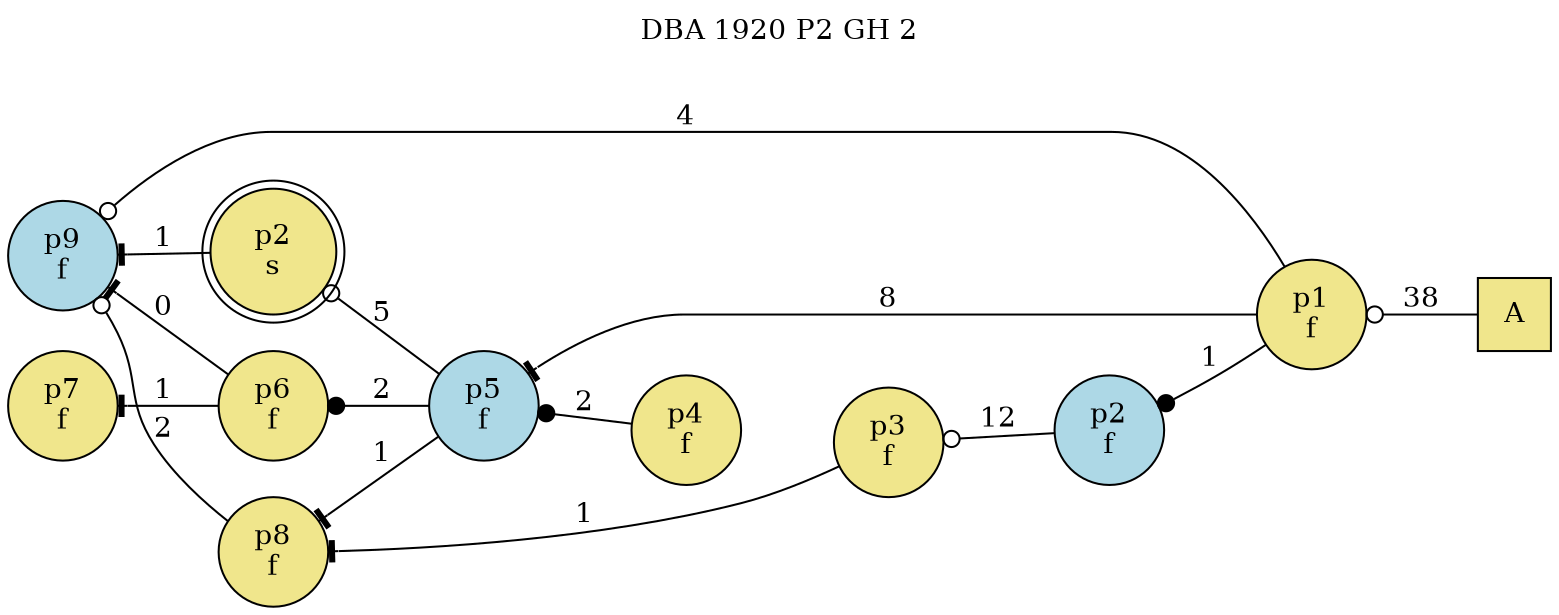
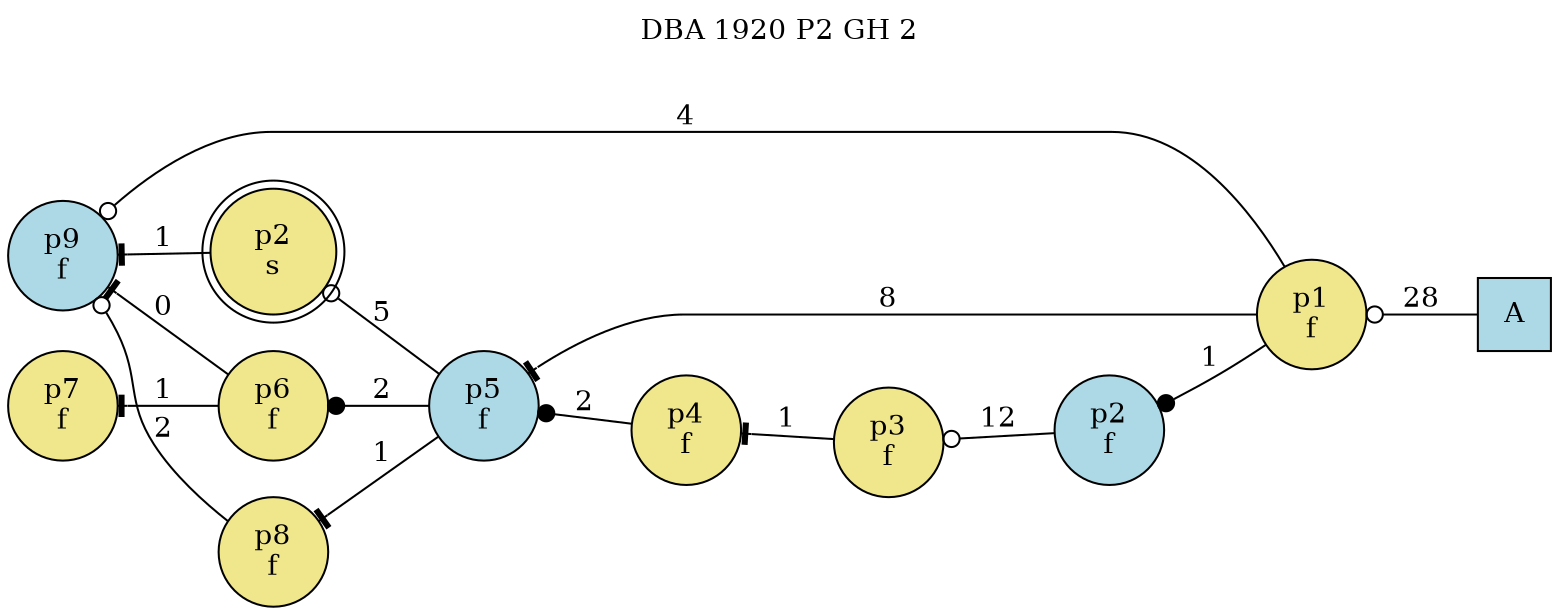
edge "A" -> "p1 f": label "38" -> "28"
node "A": fillcolor khaki -> lightblue
edge "p3 f" -> "p8 f": now "p3 f" -> "p4 f"
